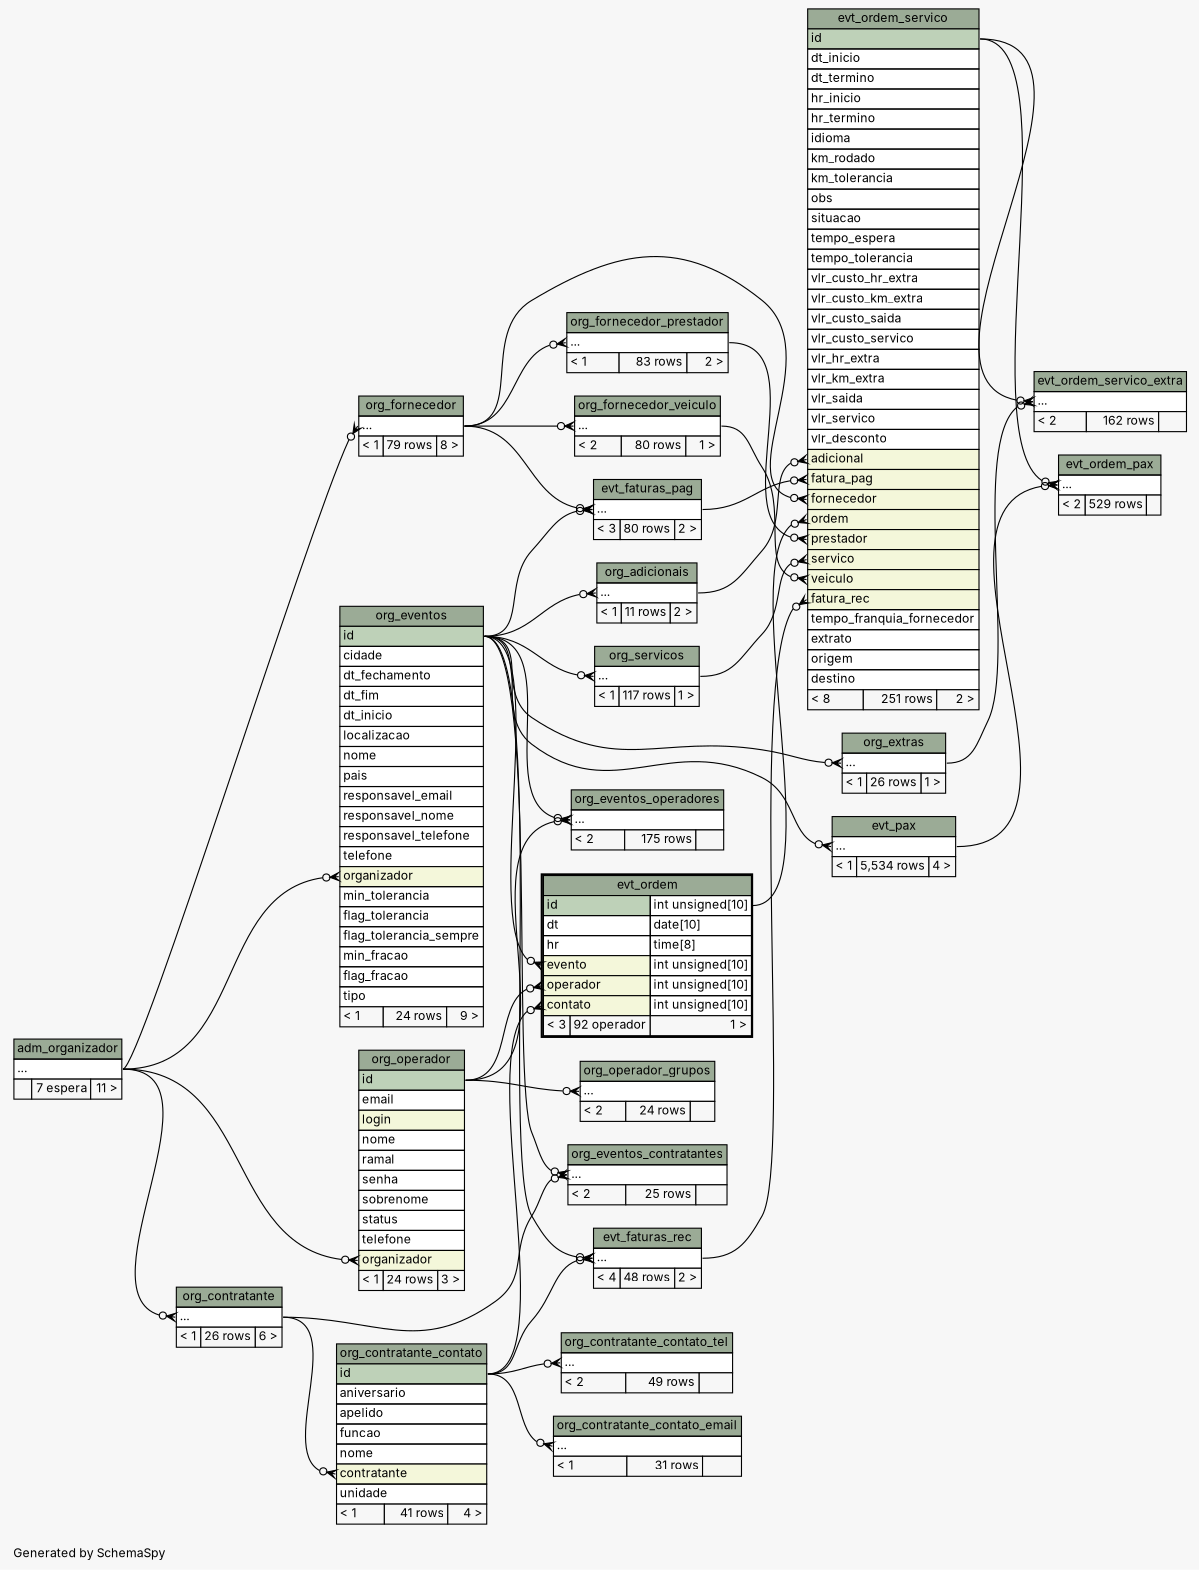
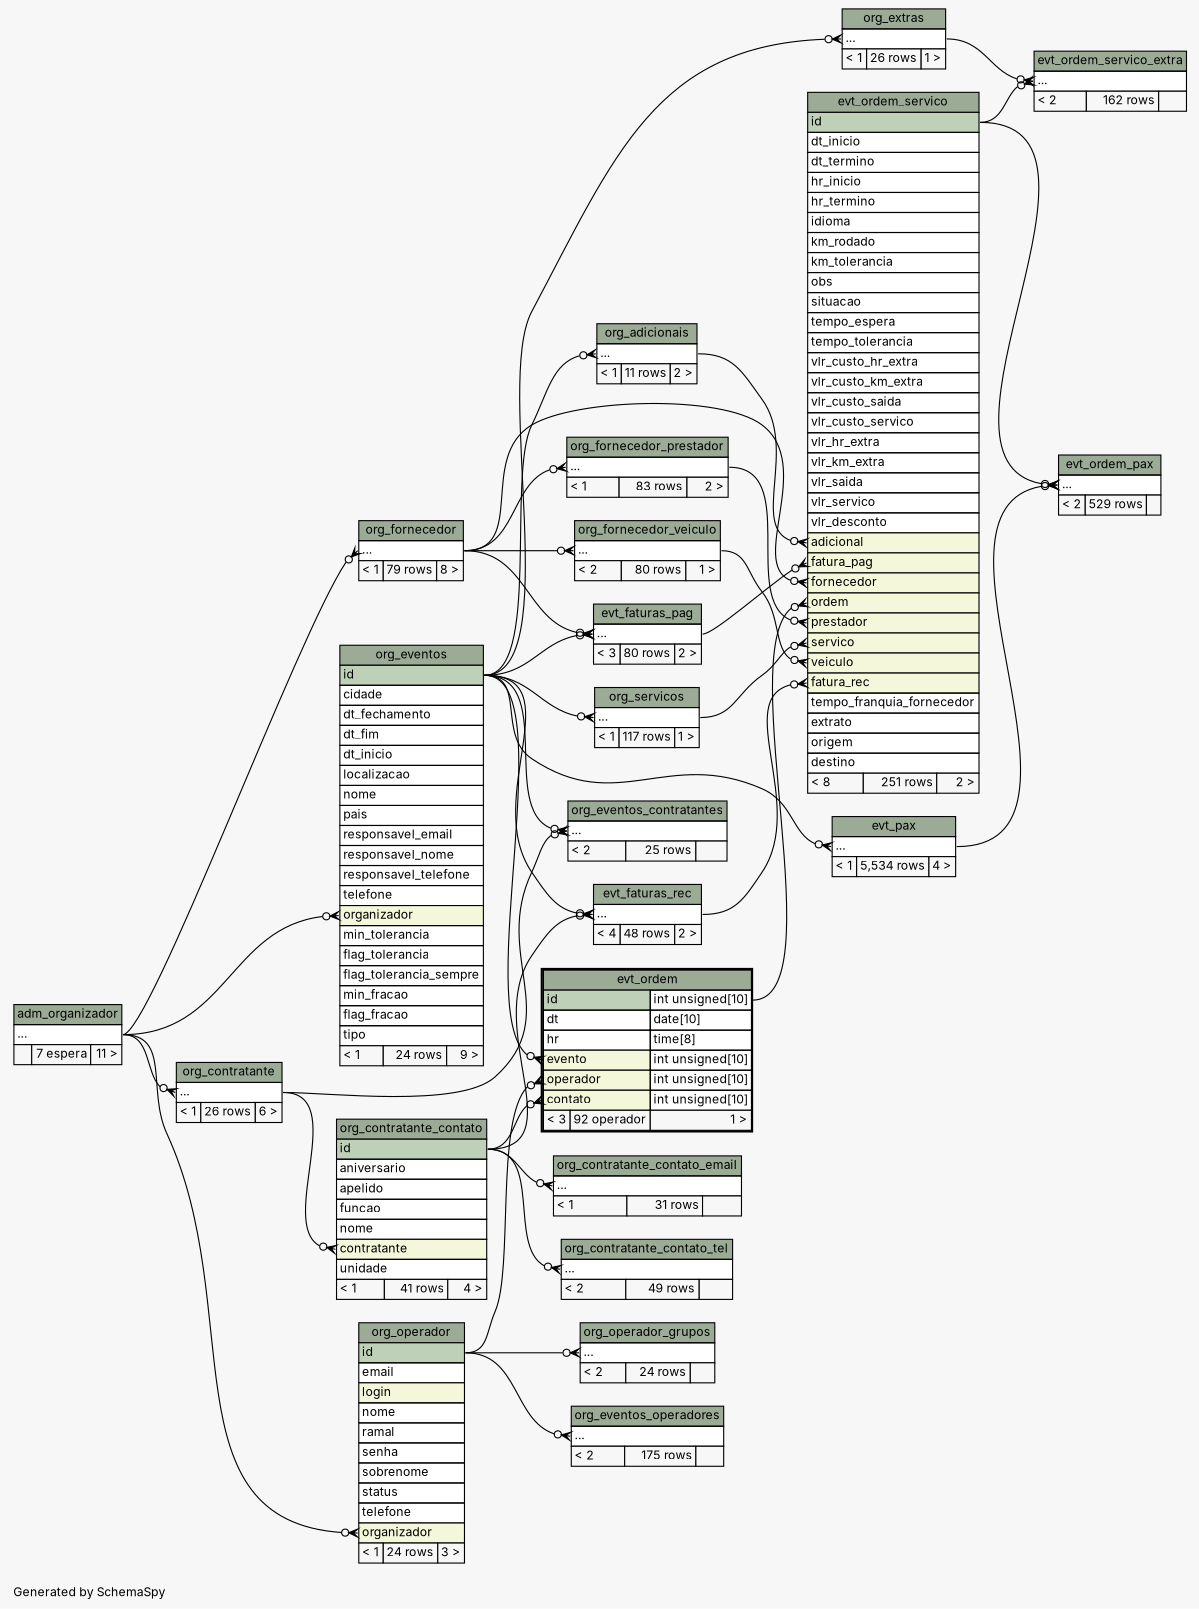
edge "org_eventos" -> "org_eventos_operadores": removed
